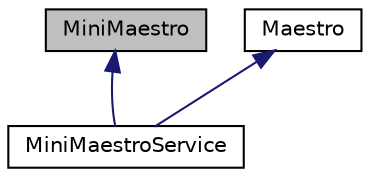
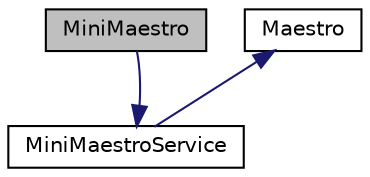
edge "MiniMaestroService" -> "MiniMaestro": reversed
